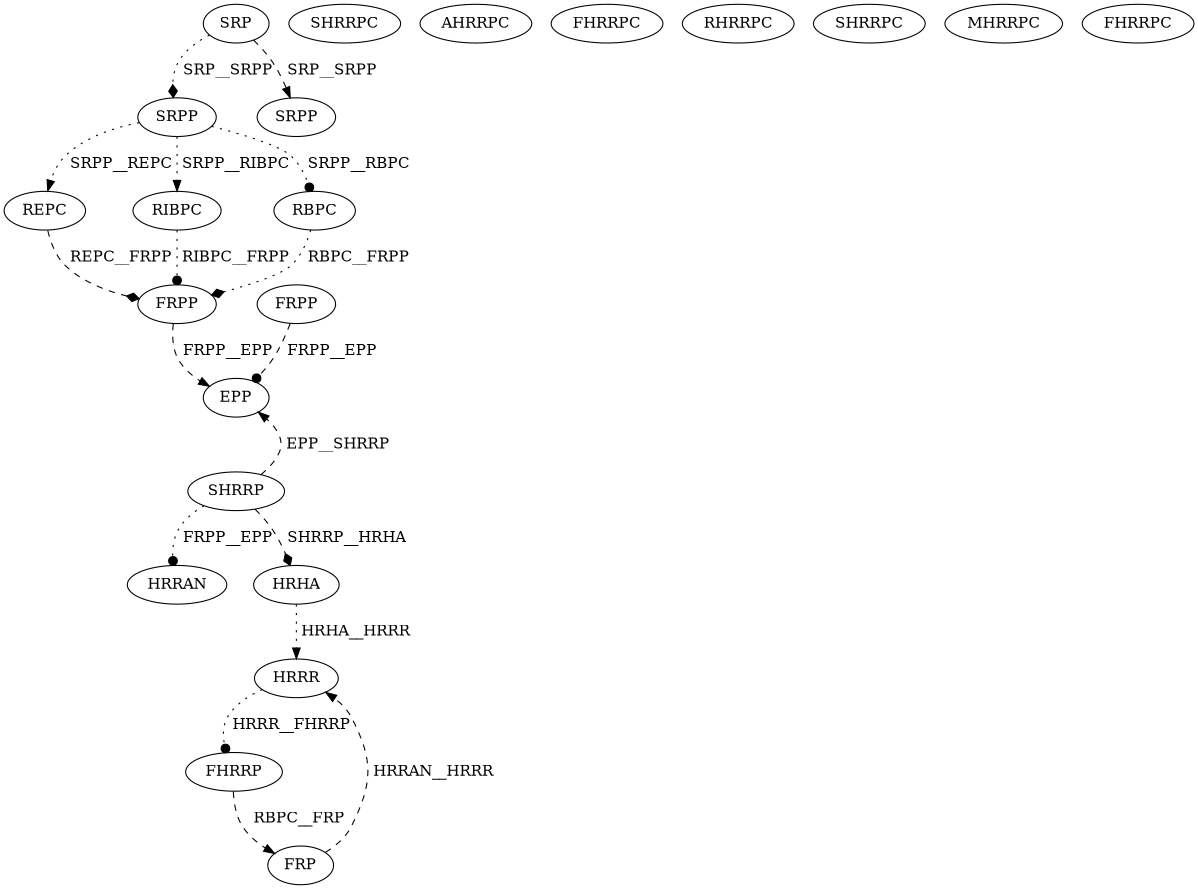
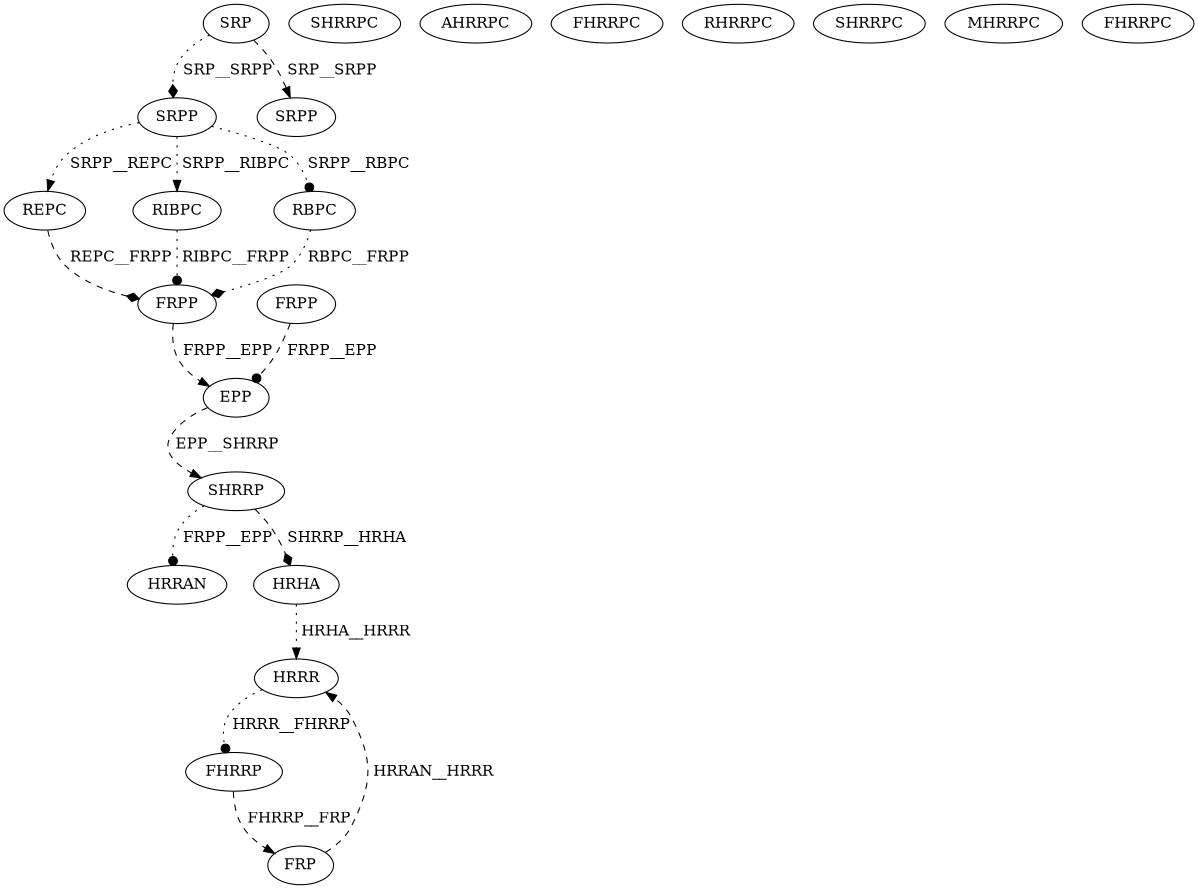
edge "SHRRP" -> "EPP": reversed
edge "FHRRP" -> "FRP": label " RBPC__FRP" -> " FHRRP__FRP"
